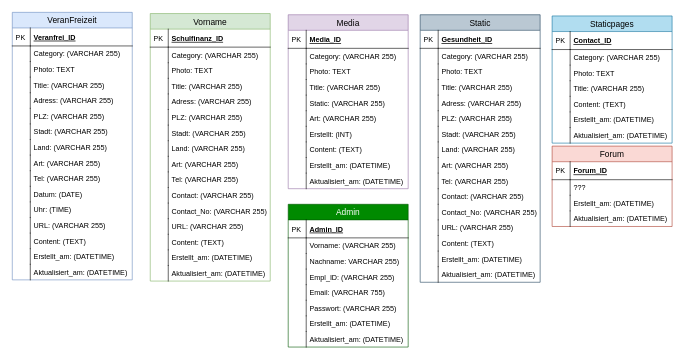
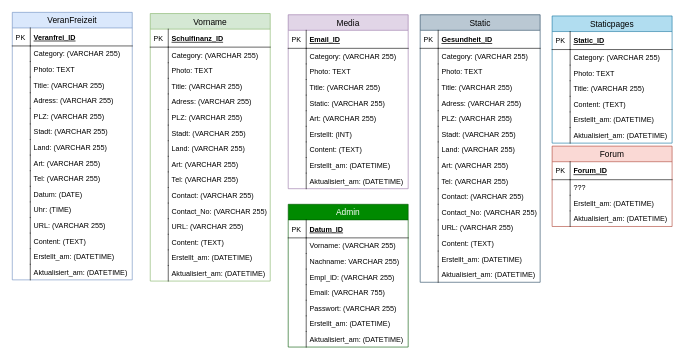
node "Media_ID": label "Media_ID" -> "Email_ID"
node "Contact_ID": label "Contact_ID" -> "Static_ID"
node "Admin_ID": label "Admin_ID" -> "Datum_ID"
